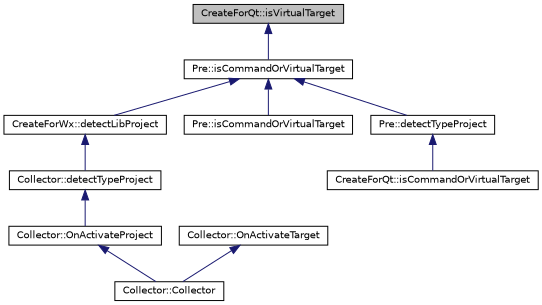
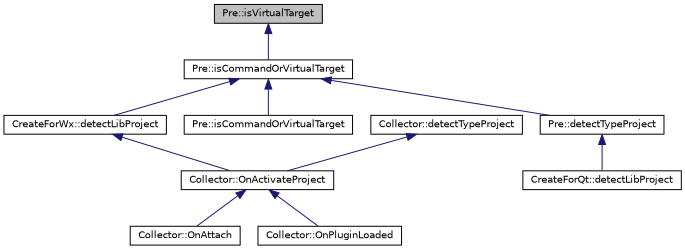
node "CreateForQt::isVirtualTarget": label "CreateForQt::isVirtualTarget" -> "Pre::isVirtualTarget"
edge "Collector::detectTypeProject" -> "CreateForWx::detectLibProject": now "Collector::OnActivateProject" -> "CreateForWx::detectLibProject"
node "CreateForQt::isCommandOrVirtualTarget": label "CreateForQt::isCommandOrVirtualTarget" -> "CreateForQt::detectLibProject"
node "Collector::OnActivateTarget": removed
node "Collector::OnPluginLoaded": added
node "Collector::Collector": label "Collector::Collector" -> "Collector::OnAttach"
